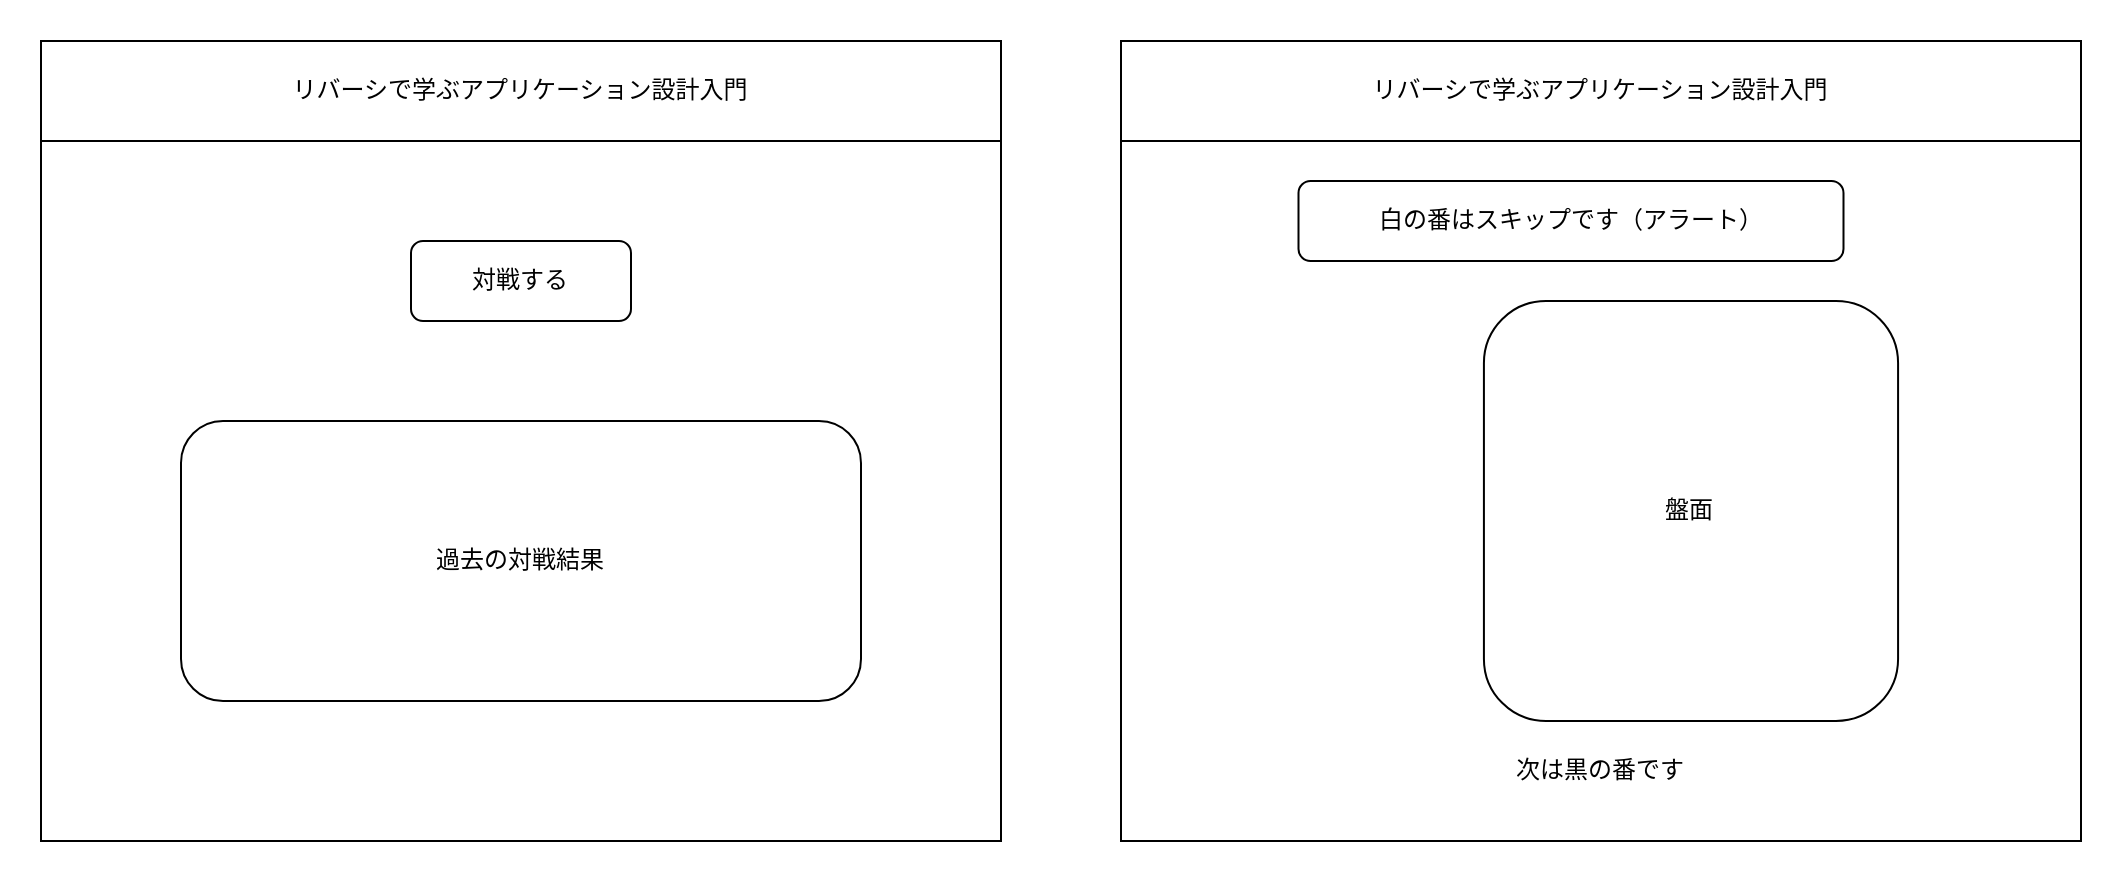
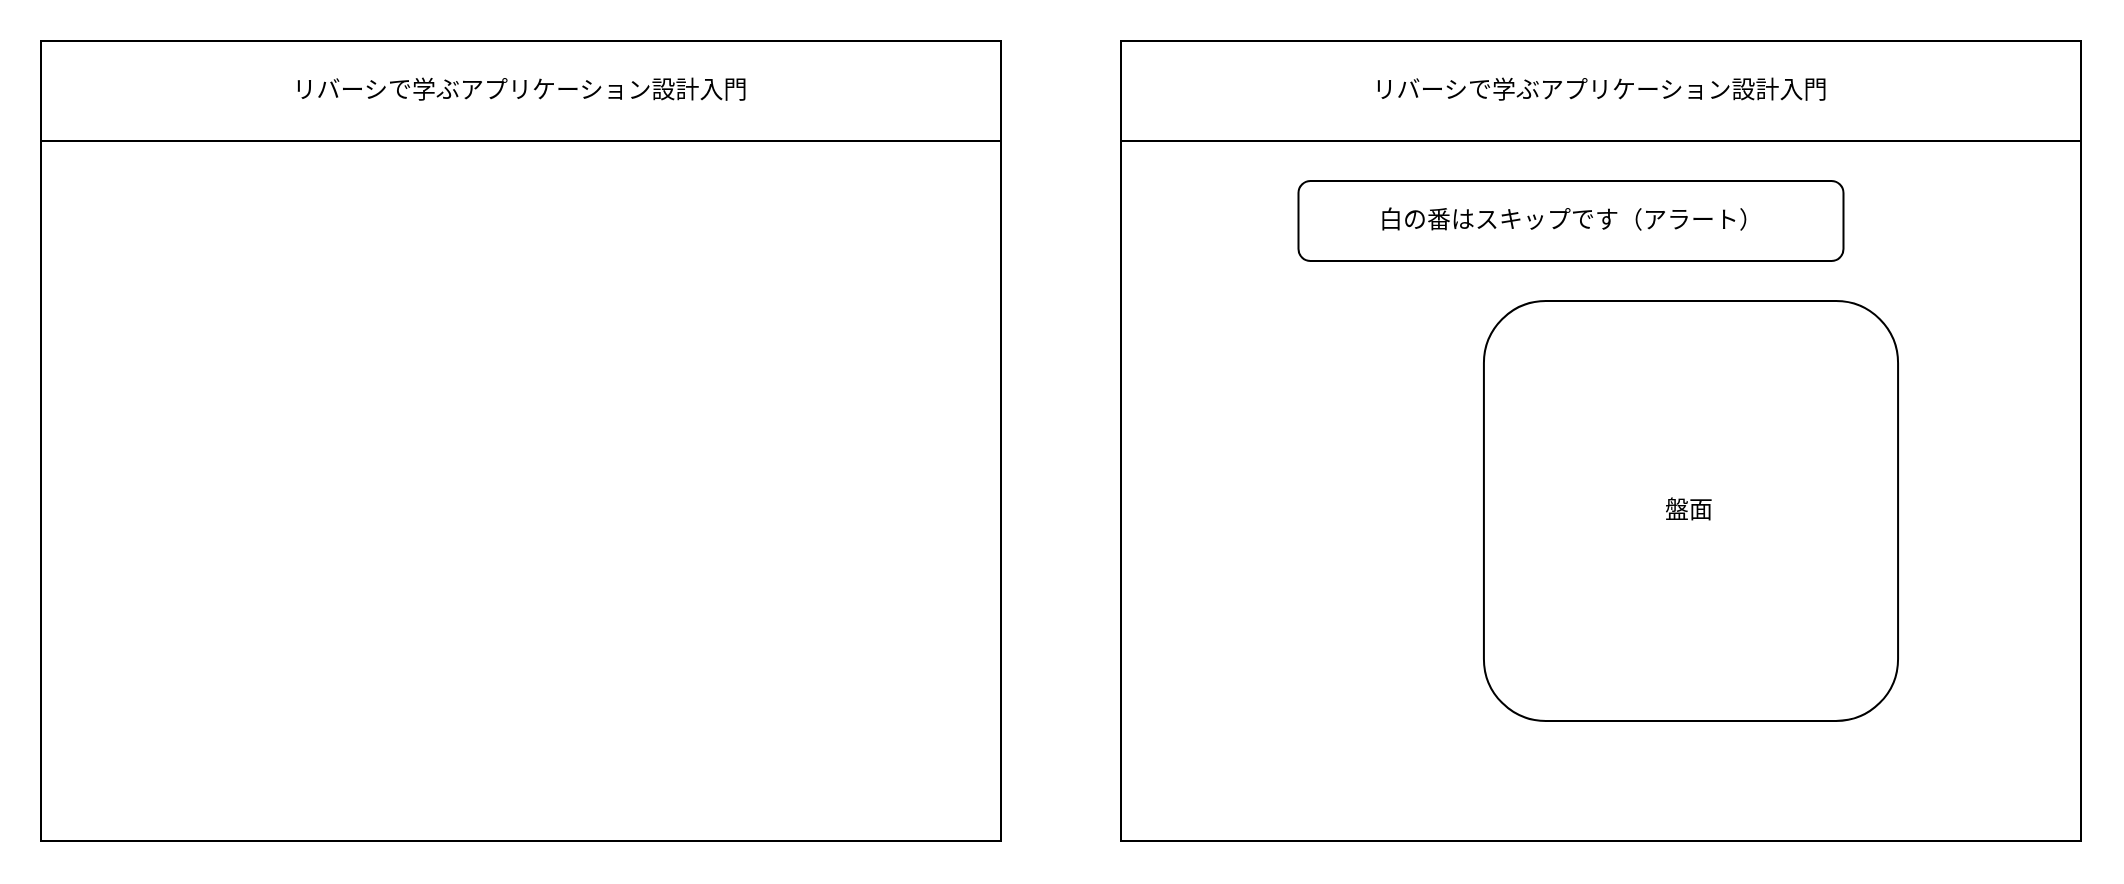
node "対戦する": removed
node "過去の対戦結果": removed
node "次は黒の番です": removed
